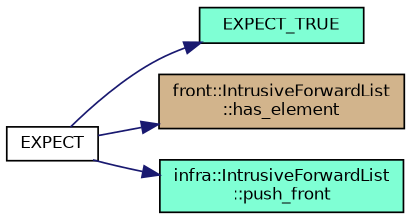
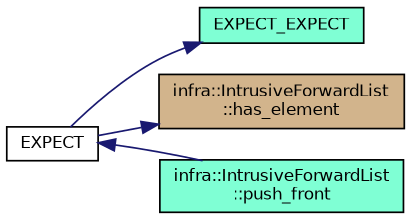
node "EXPECT_TRUE": label "EXPECT_TRUE" -> "EXPECT_EXPECT"
node "front::IntrusiveForwardList ::has_element": label "front::IntrusiveForwardList ::has_element" -> "infra::IntrusiveForwardList ::has_element"
edge "EXPECT" -> "infra::IntrusiveForwardList ::push_front": reversed
